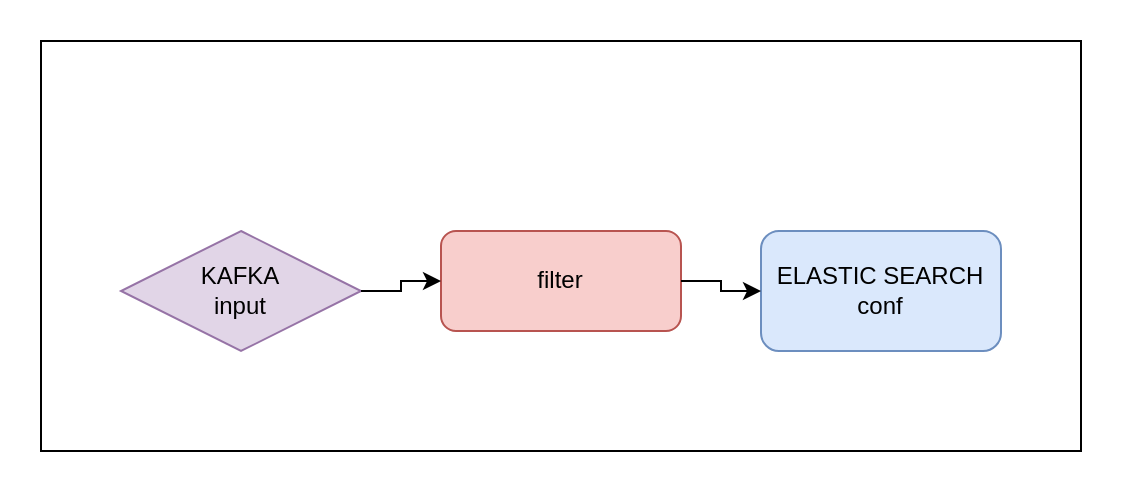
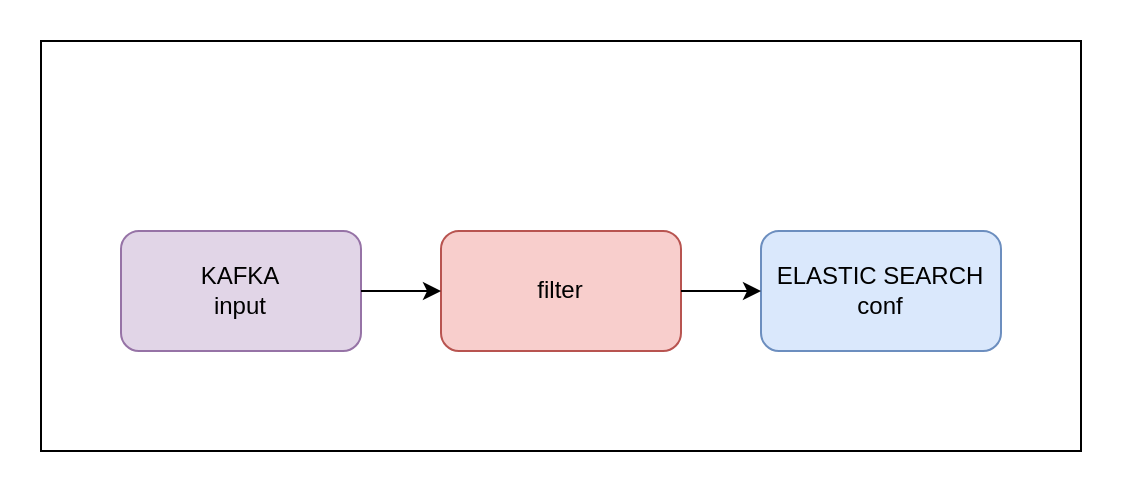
node "filter": size 240x100 -> 240x120
node "KAFKA input": shape diamond -> rounded rectangle
